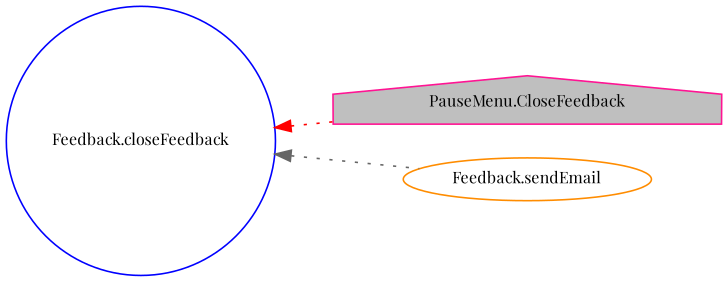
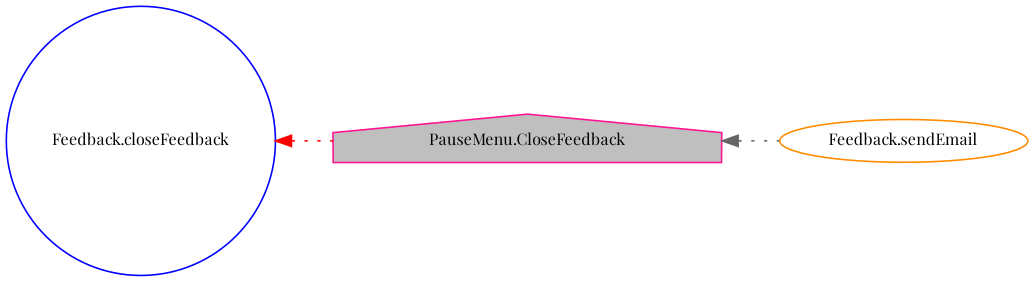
edge "Feedback.sendEmail" -> "Feedback.closeFeedback": now "Feedback.sendEmail" -> "PauseMenu.CloseFeedback"
